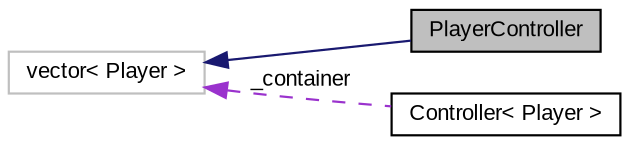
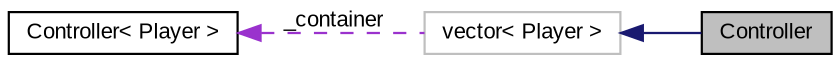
node "PlayerController": label "PlayerController" -> "Controller"
edge "Controller< Player >" -> "vector< Player >": reversed
